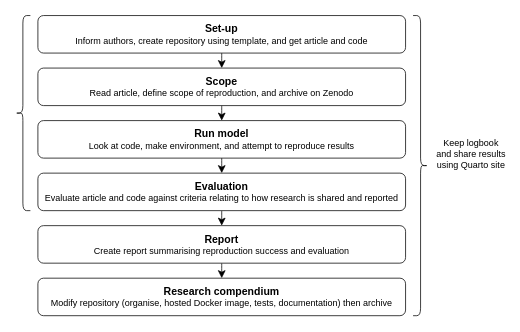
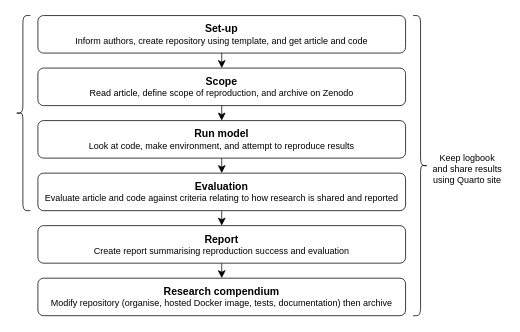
node "Keep logbook and share results using Quarto site": moved (471, 154) -> (467, 169)
